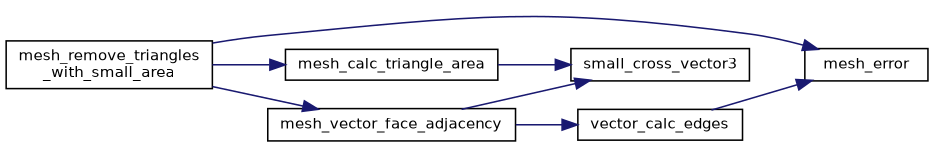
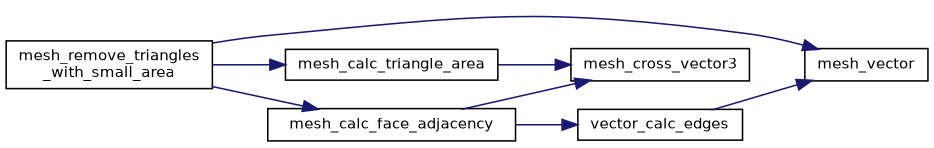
node "small_cross_vector3": label "small_cross_vector3" -> "mesh_cross_vector3"
node "mesh_error": label "mesh_error" -> "mesh_vector"
node "mesh_vector_face_adjacency": label "mesh_vector_face_adjacency" -> "mesh_calc_face_adjacency"
